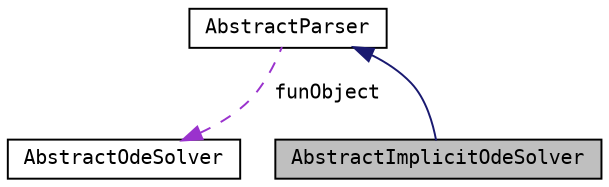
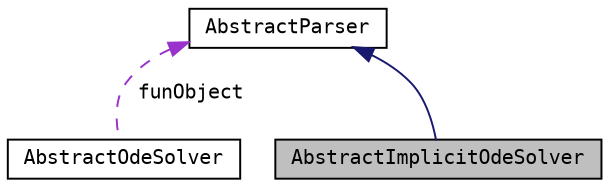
edge "AbstractParser" -> "AbstractOdeSolver": reversed
